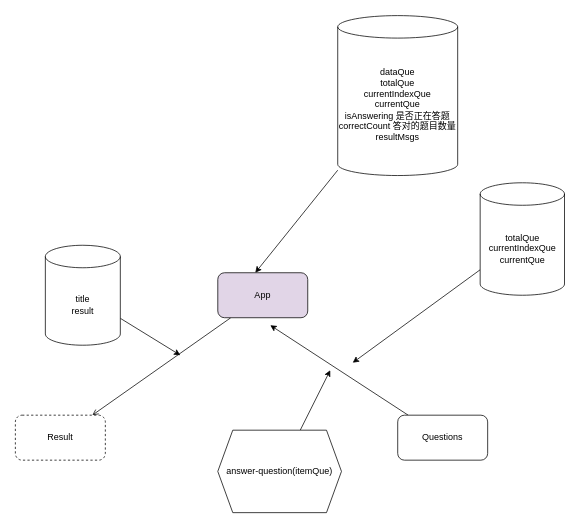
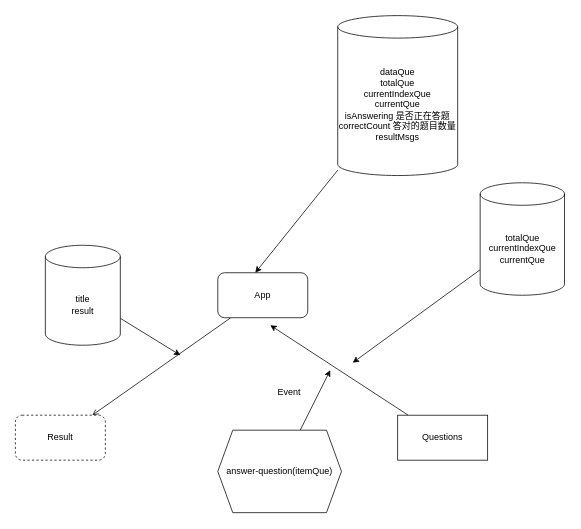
node "App": fillcolor #e1d5e7 -> #ffffff
node "Event": added
node "Questions": shape rounded rectangle -> rectangle
